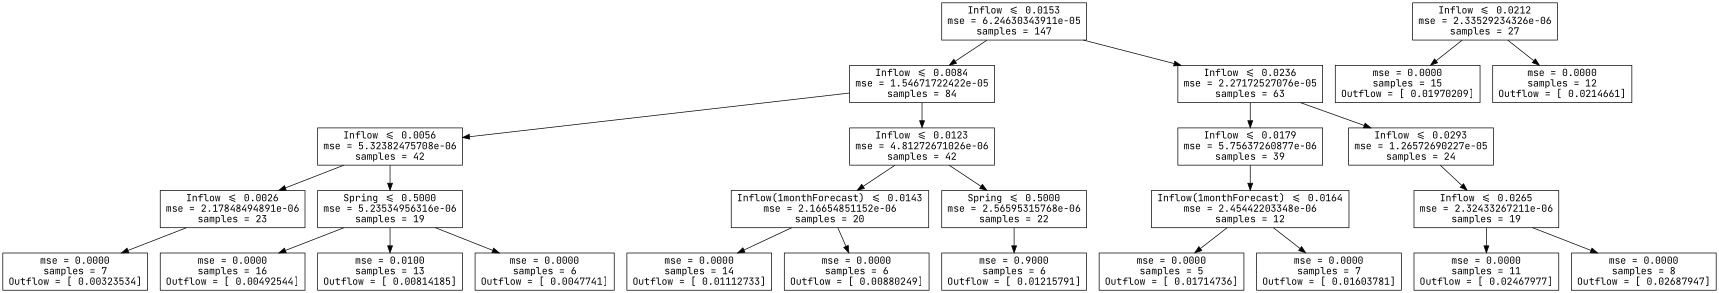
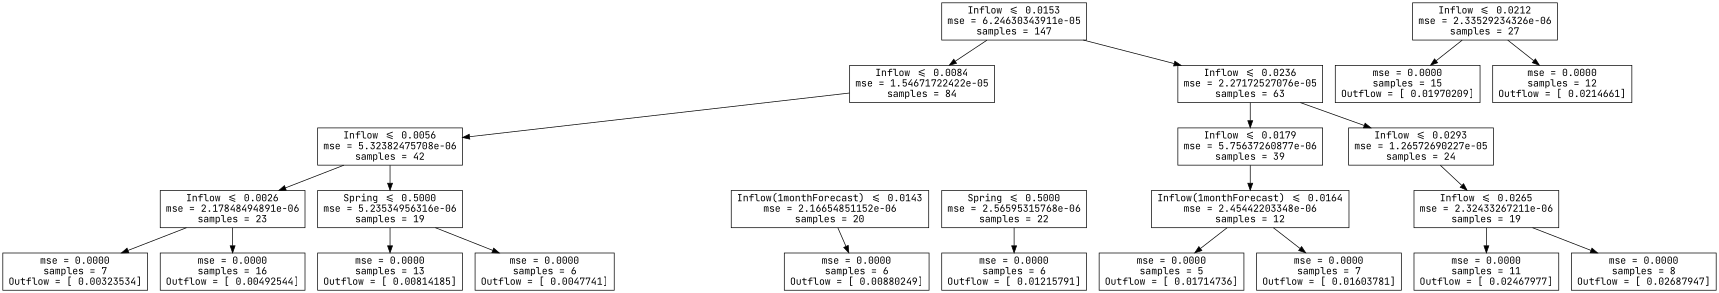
node "Inflow <= 0.0123 mse = 4.81272671026e-06 samples = 42": removed
edge "Spring <= 0.5000 mse = 5.23534956316e-06 samples = 19" -> "mse = 0.0000 samples = 16 Outflow = [ 0.00492544]": now "Inflow <= 0.0026 mse = 2.17848494891e-06 samples = 23" -> "mse = 0.0000 samples = 16 Outflow = [ 0.00492544]"
node "mse = 0.0100 samples = 13 Outflow = [ 0.00814185]": label "mse = 0.0100 samples = 13 Outflow = [ 0.00814185]" -> "mse = 0.0000 samples = 13 Outflow = [ 0.00814185]"
node "mse = 0.0000 samples = 14 Outflow = [ 0.01112733]": removed
node "mse = 0.9000 samples = 6 Outflow = [ 0.01215791]": label "mse = 0.9000 samples = 6 Outflow = [ 0.01215791]" -> "mse = 0.0000 samples = 6 Outflow = [ 0.01215791]"
